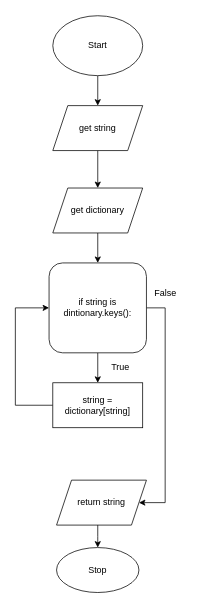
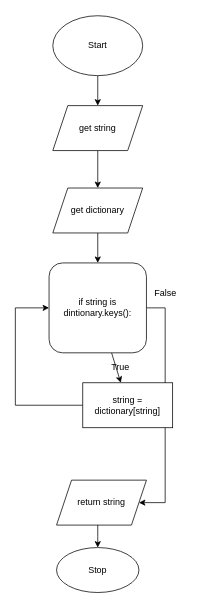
node "string = dictionary[string]": moved (98, 405) -> (128, 405)
